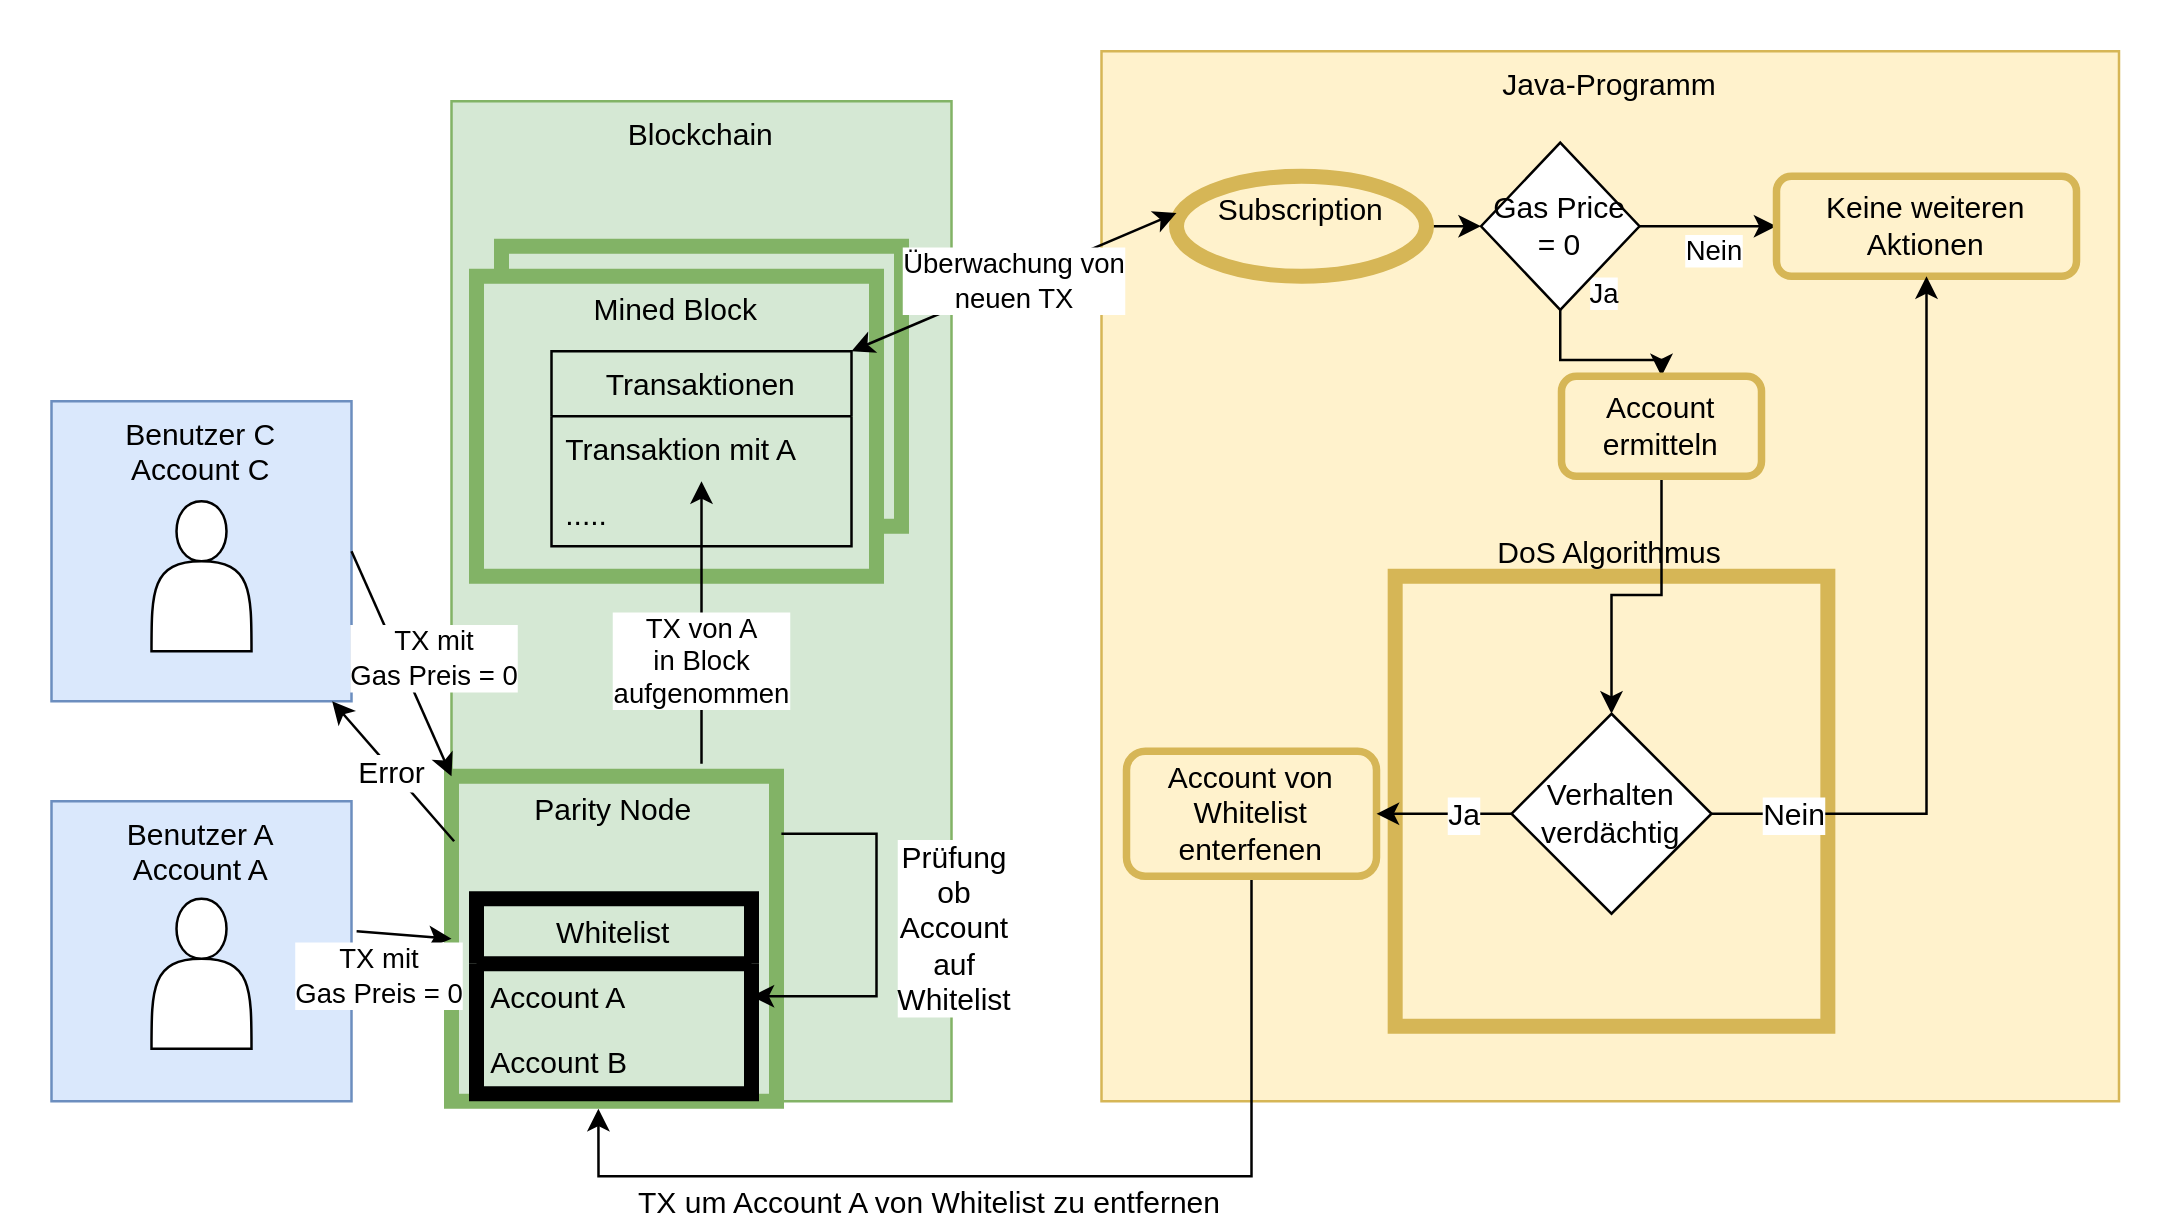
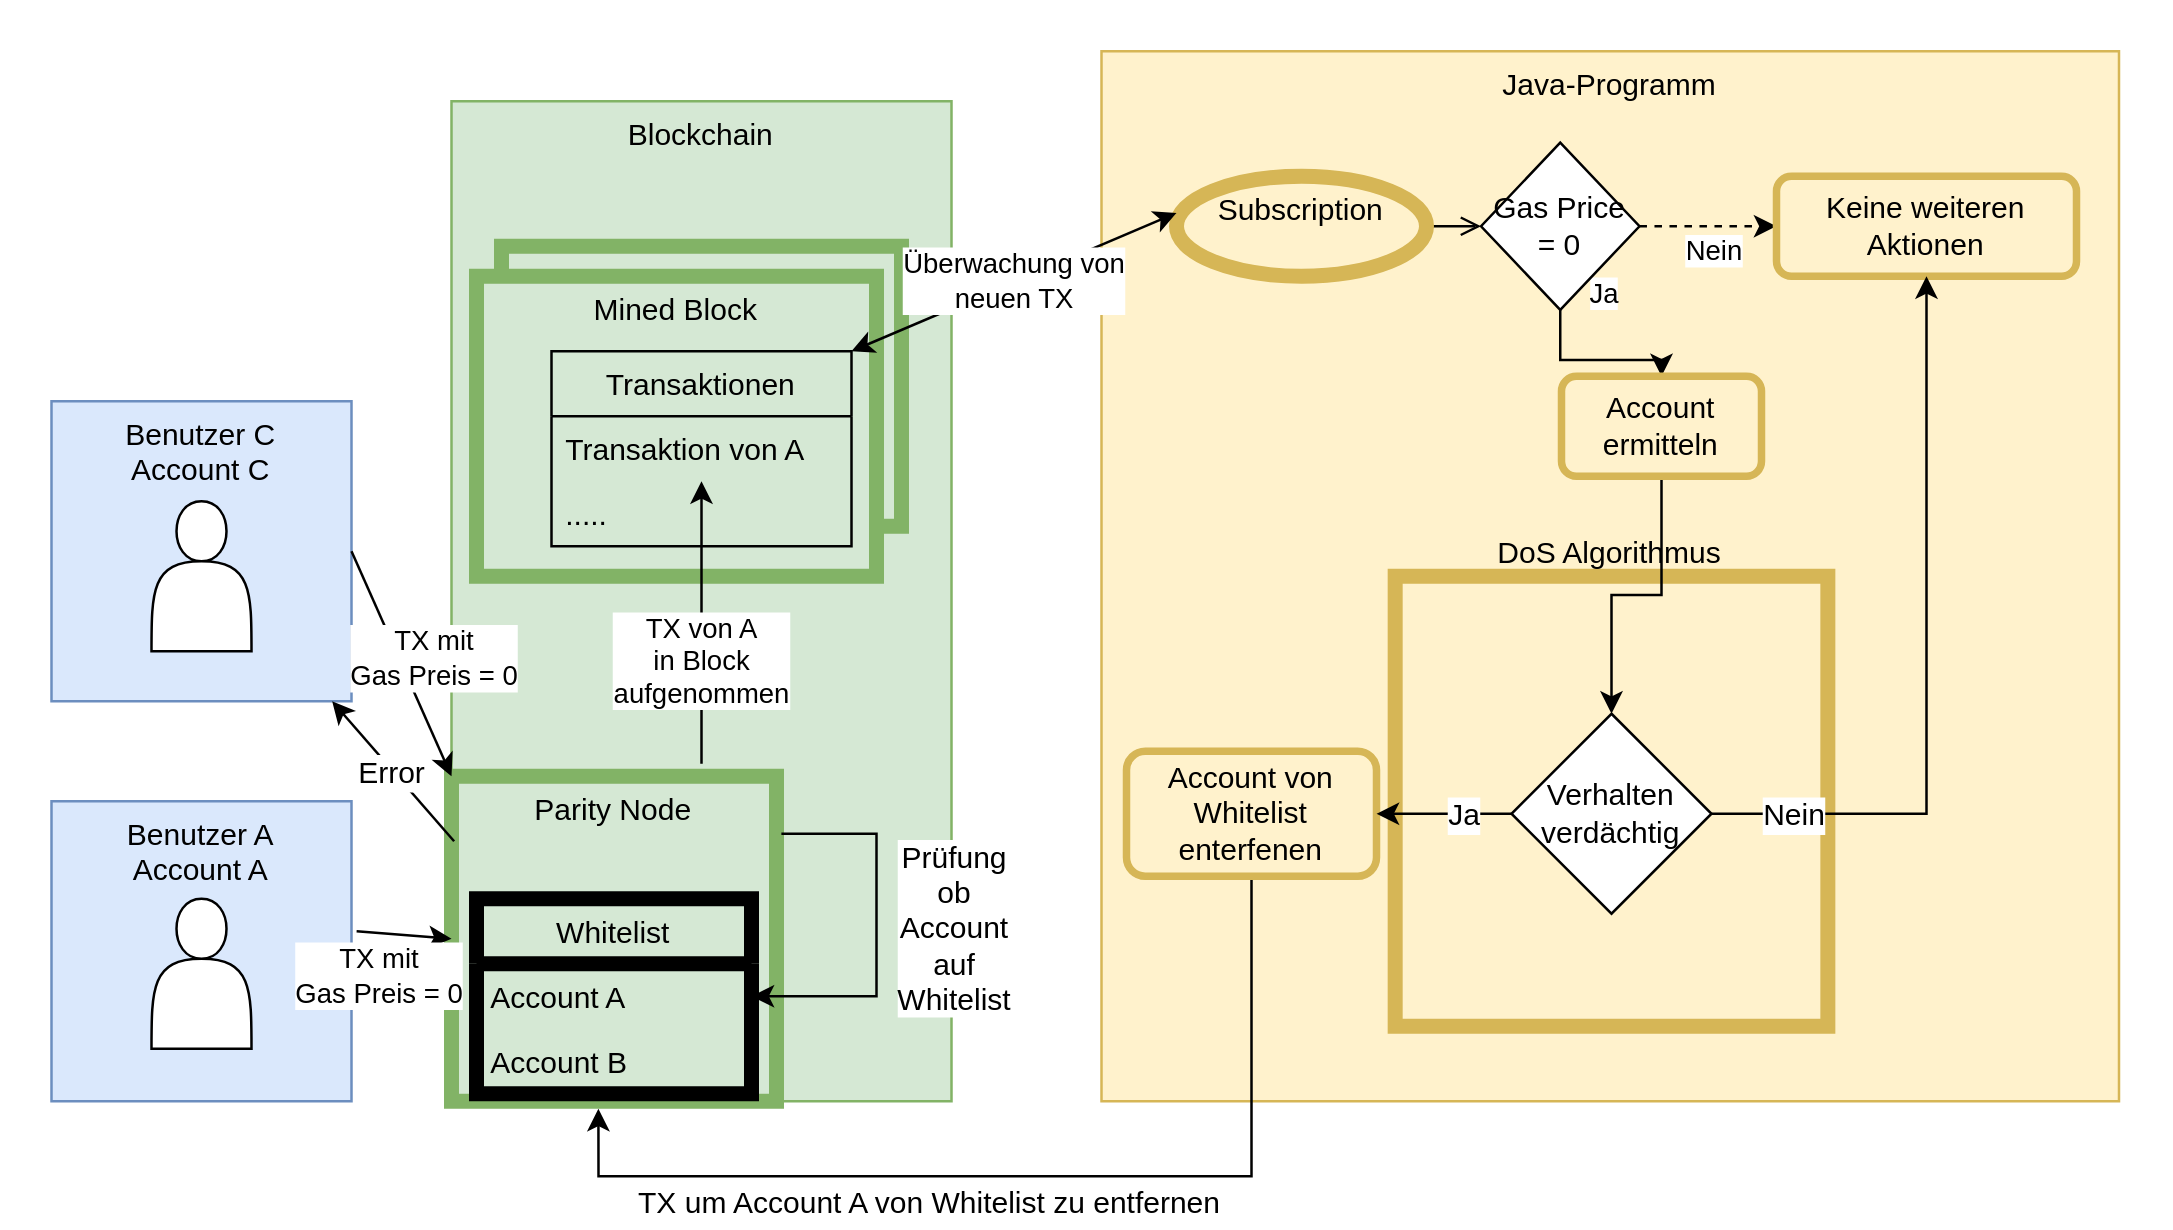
edge "Subscription" -> "Gas Price = 0": arrowhead classic -> open
edge "Gas Price = 0" -> "Keine weiteren Aktionen": style solid -> dashed
node "Transaktion mit A": label "Transaktion mit A" -> "Transaktion von A"
